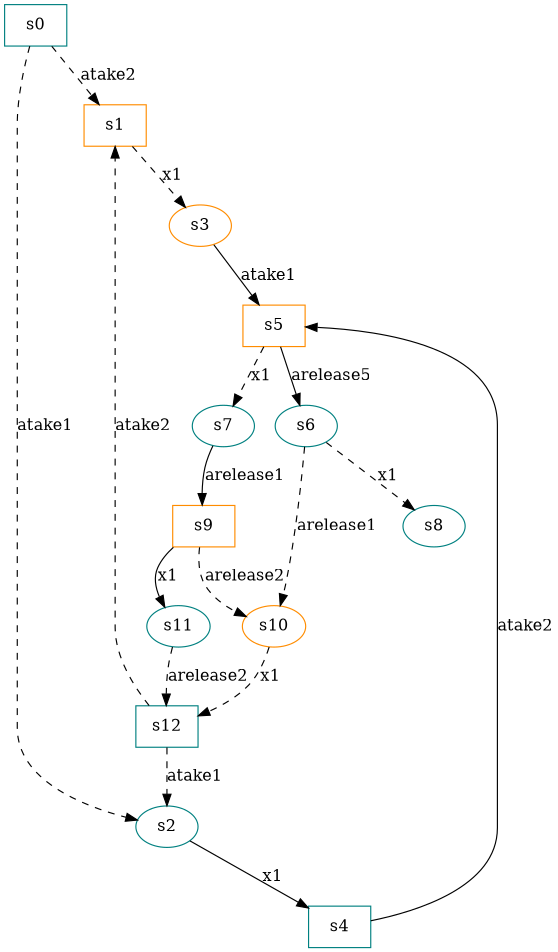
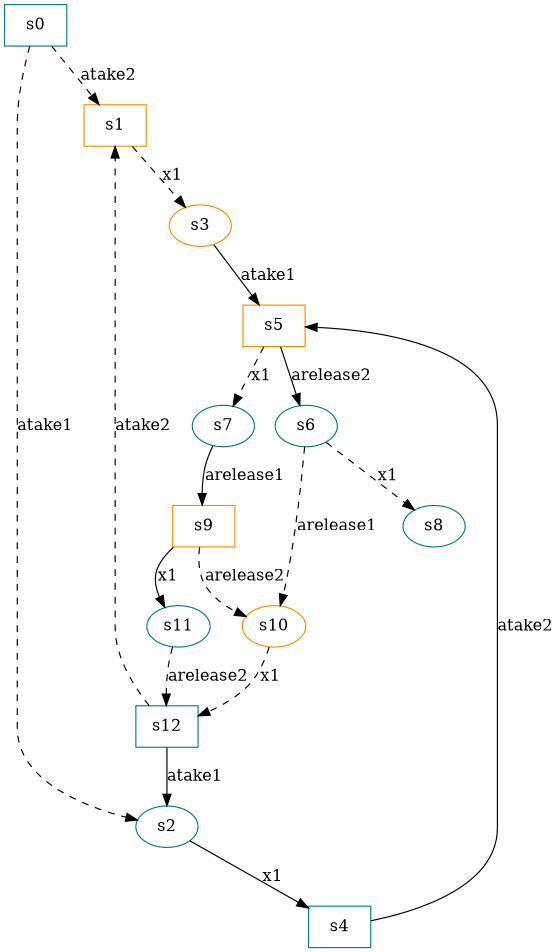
edge "s5" -> "s6": label "arelease5" -> "arelease2"
edge "s12" -> "s2": style dashed -> solid
